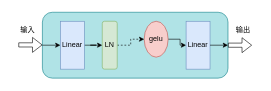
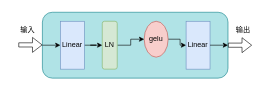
edge "LN" -> "gelu": style dashed -> solid
